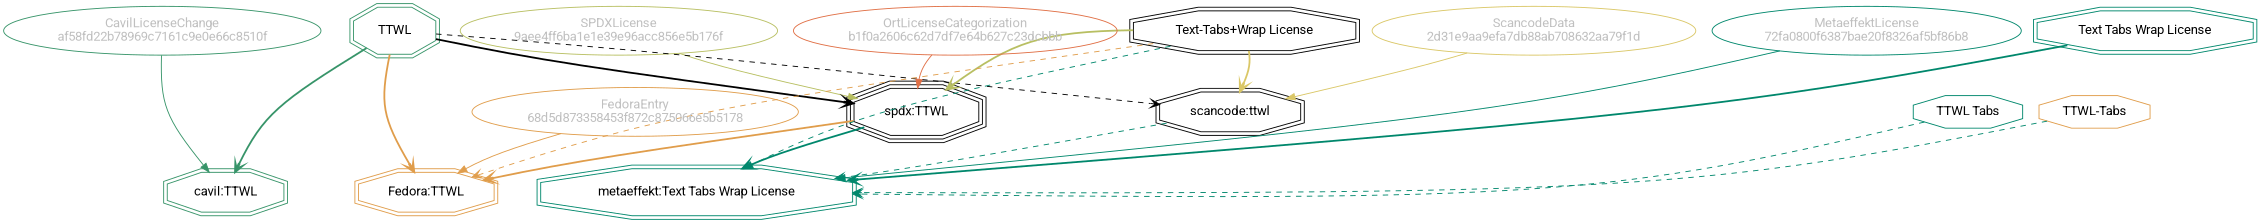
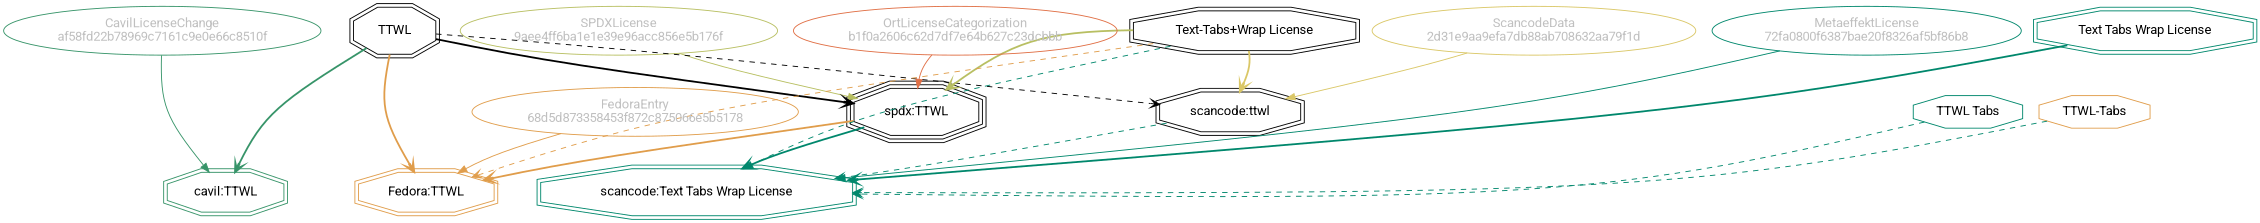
node "TTWL": color #379469 -> black
node "metaeffekt:Text Tabs Wrap License": label "metaeffekt:Text Tabs Wrap License" -> "scancode:Text Tabs Wrap License"
